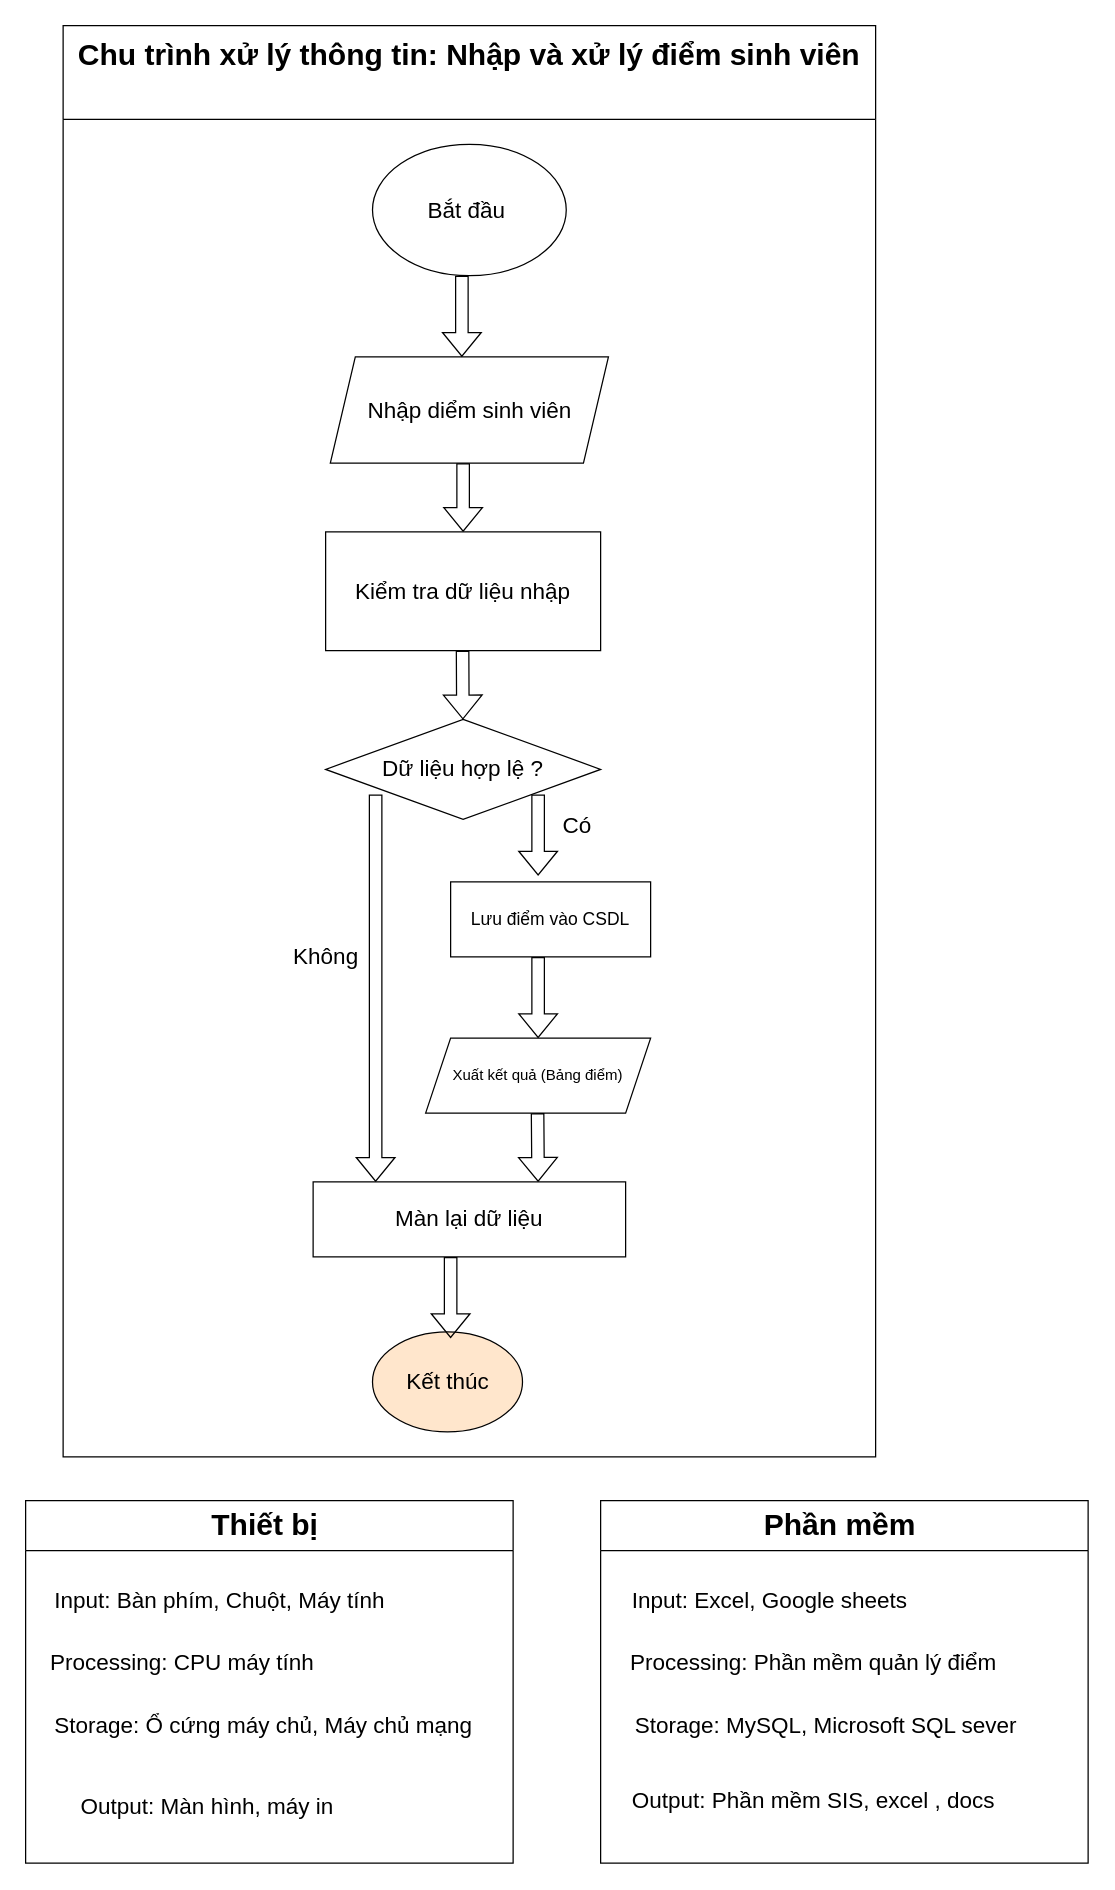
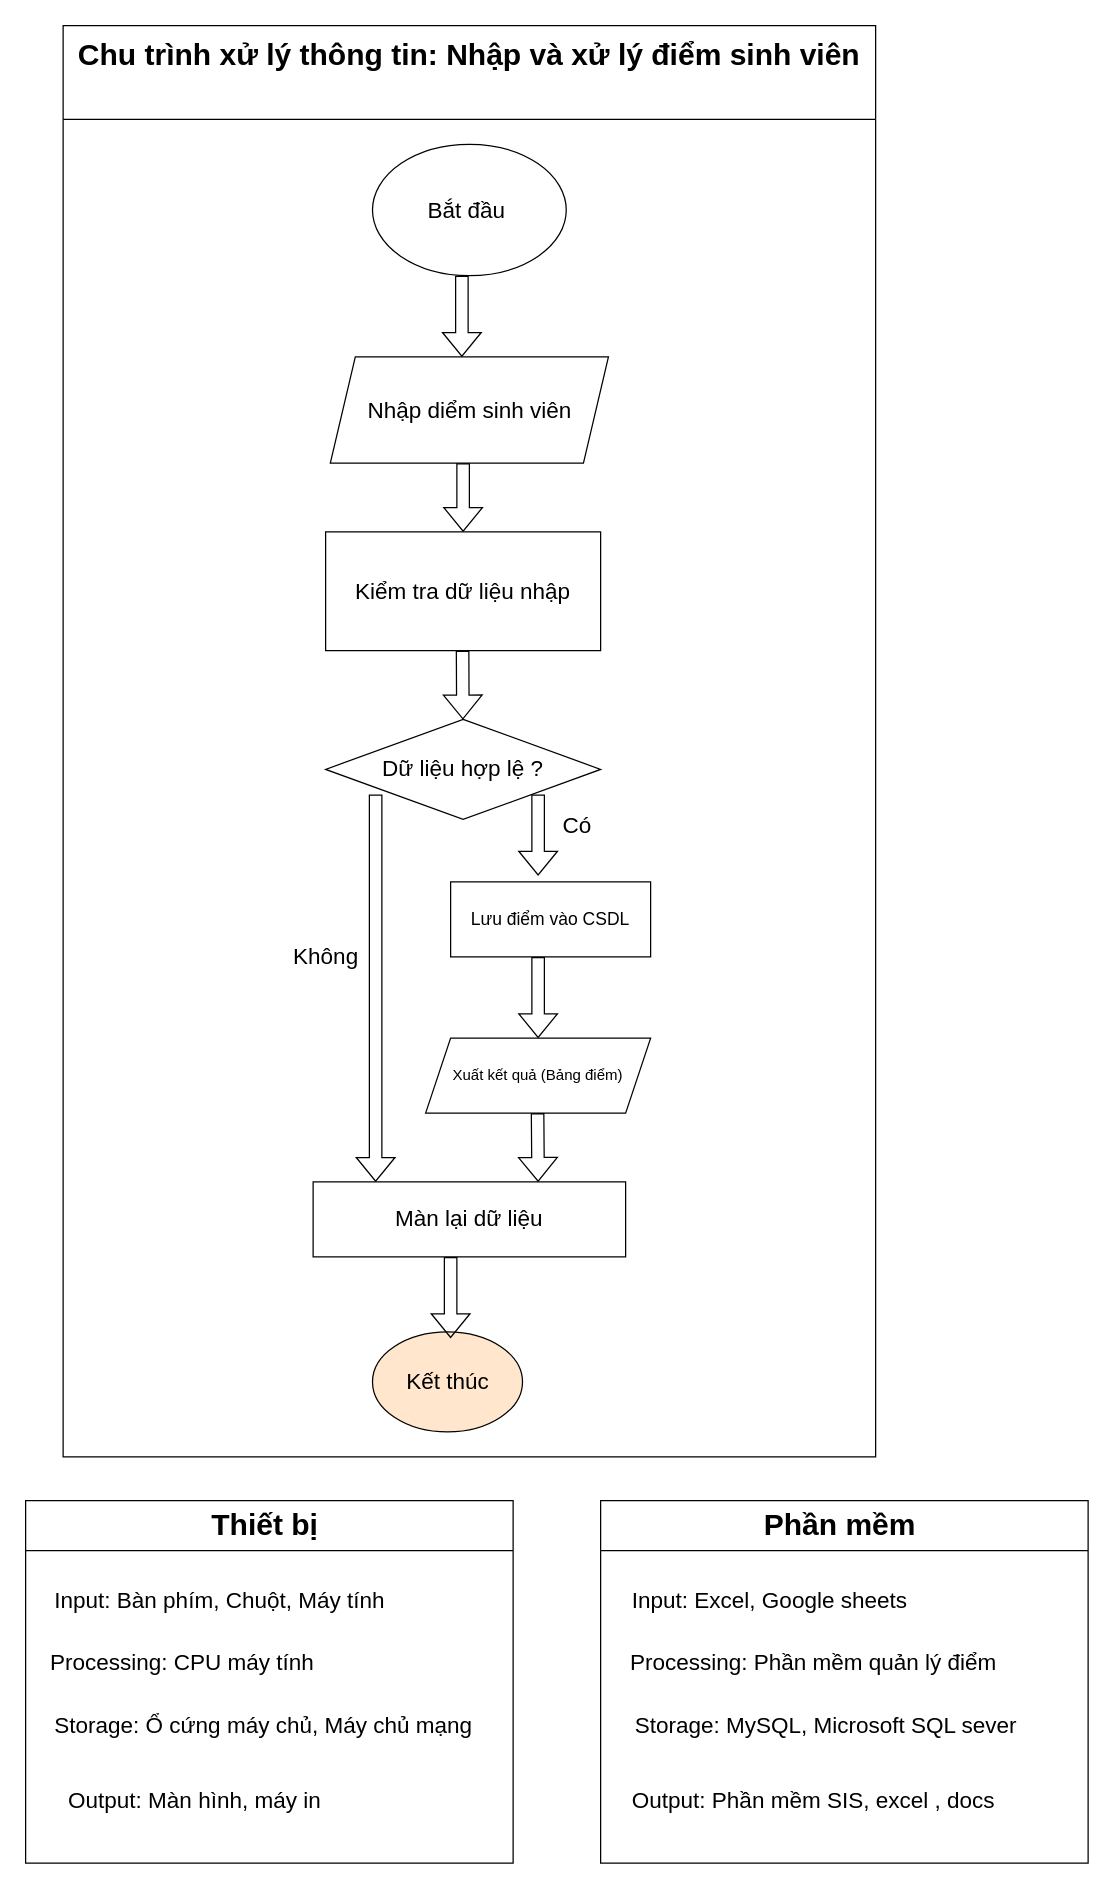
node "Output: Màn hình, máy in": moved (207, 1807) -> (194, 1801)
